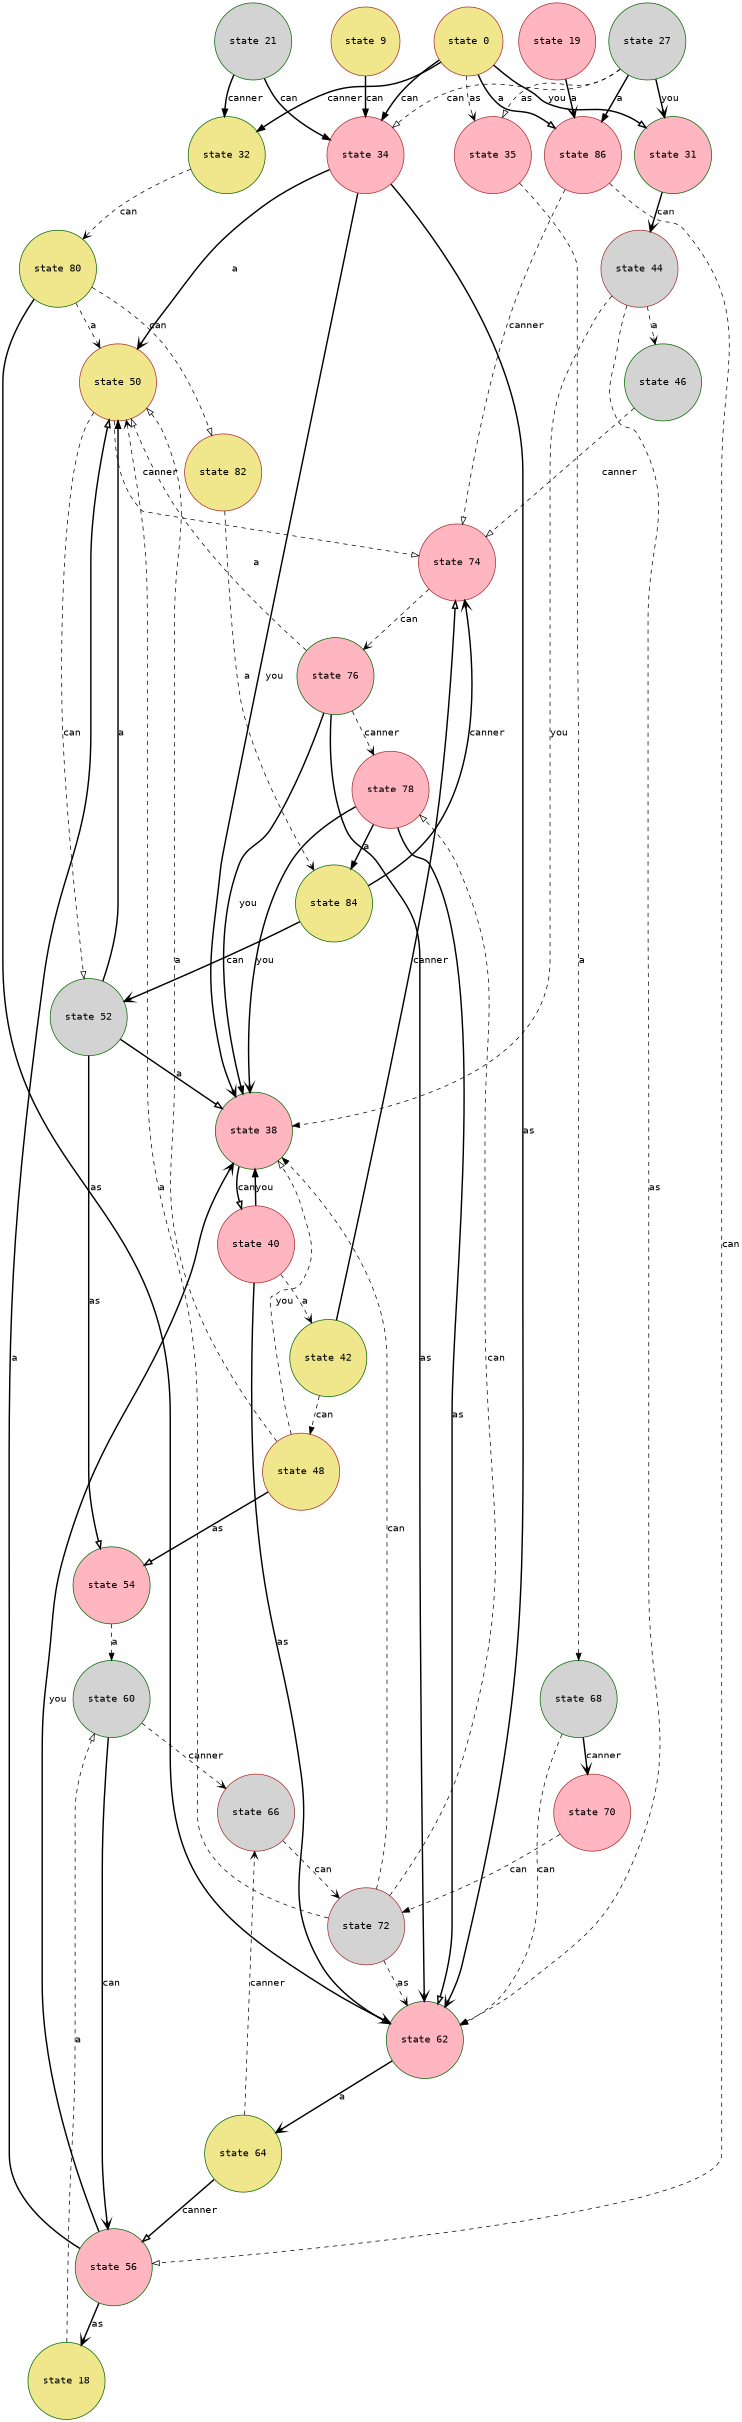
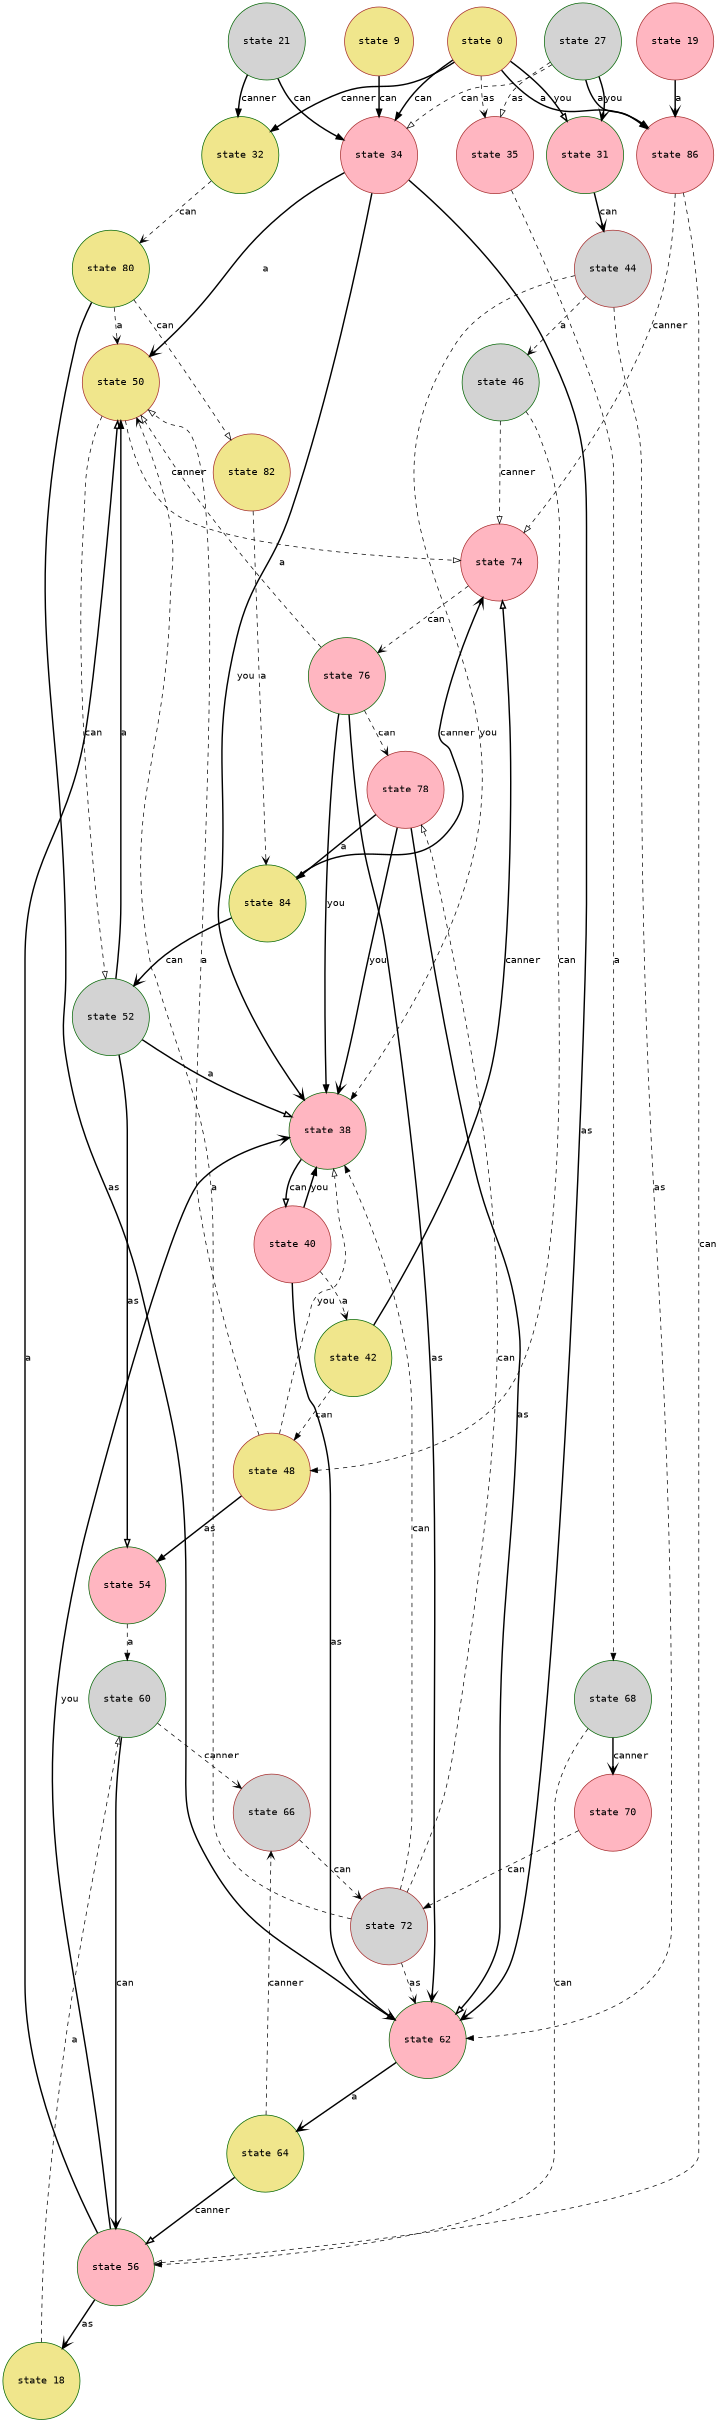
edge "state 76" -> "state 78": label "canner" -> "can"
edge "state 46" -> "state 48": added, label "can"
edge "state 48" -> "state 54": arrowhead onormal -> normal
edge "state 68" -> "state 62": now "state 68" -> "state 56"
